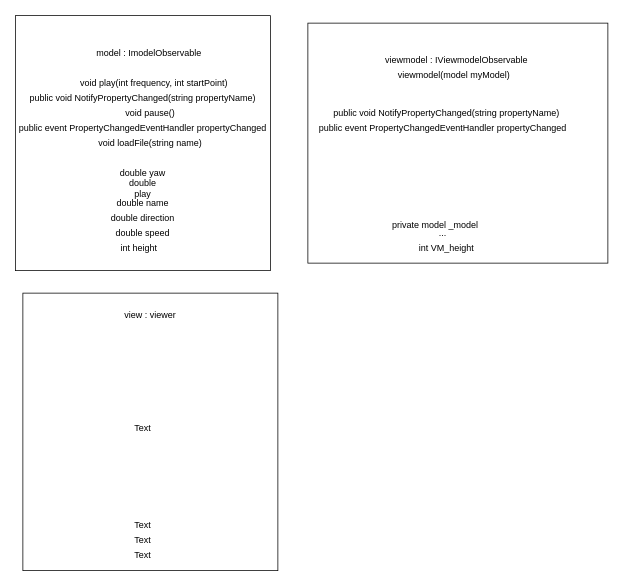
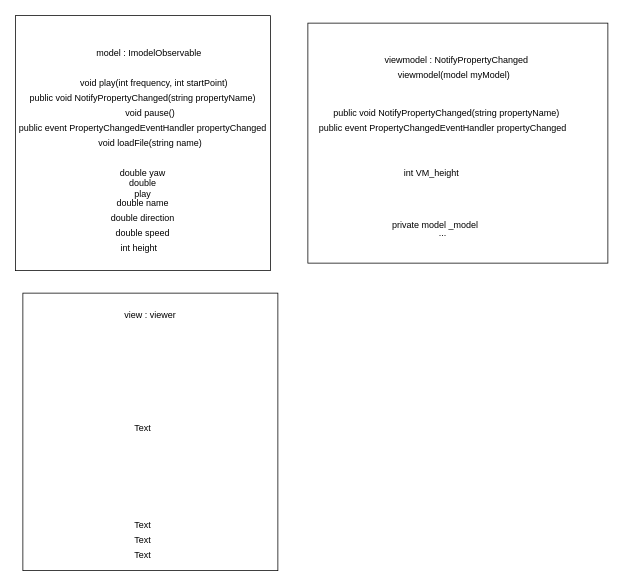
node "viewmodel : IViewmodelObservable": label "viewmodel : IViewmodelObservable" -> "viewmodel : NotifyPropertyChanged"
node "int VM_height": moved (447, 248) -> (432, 173)
